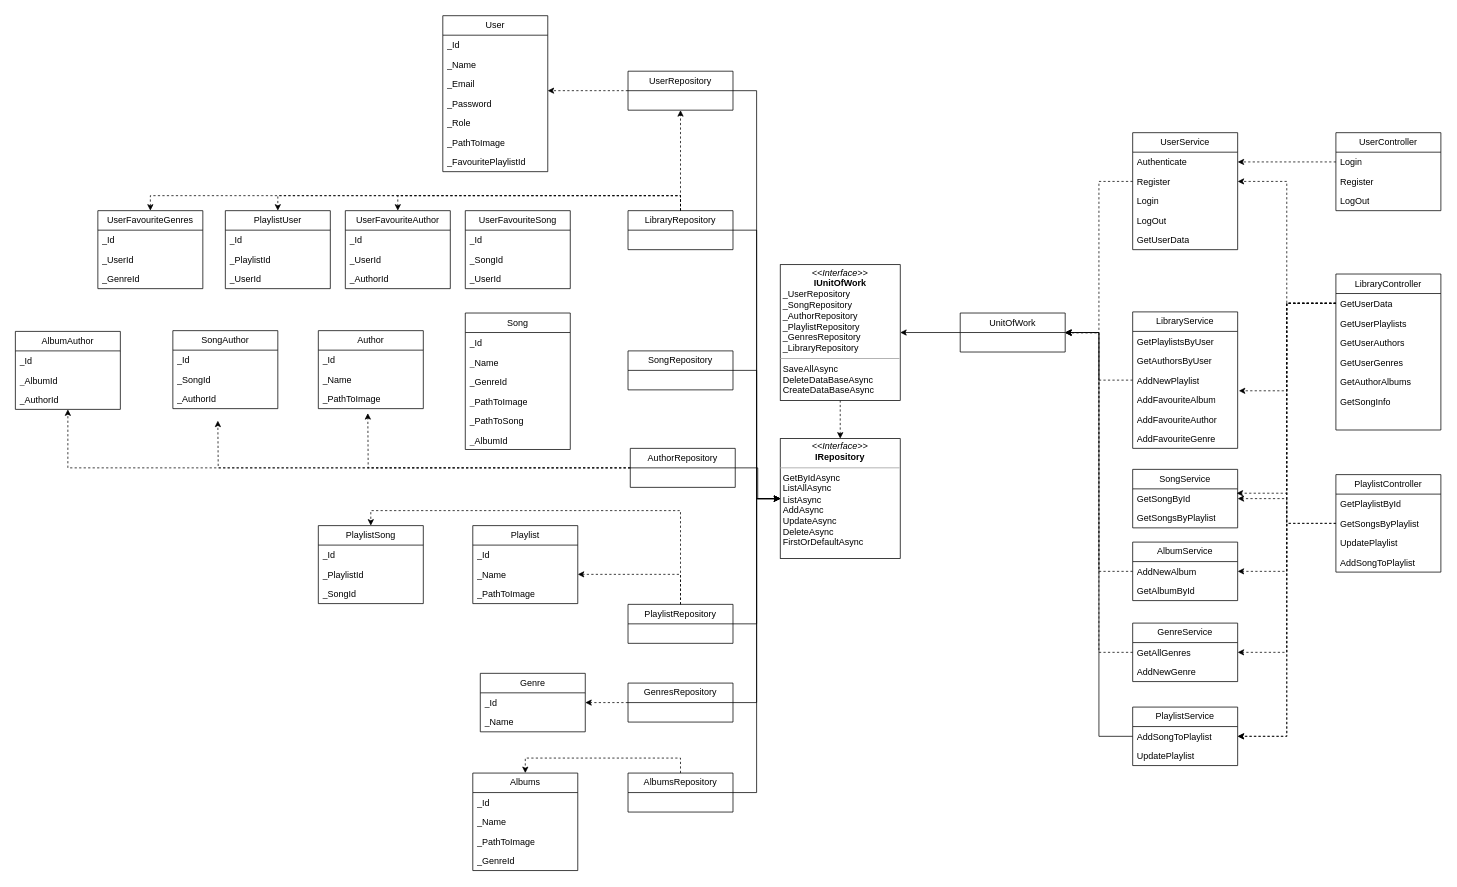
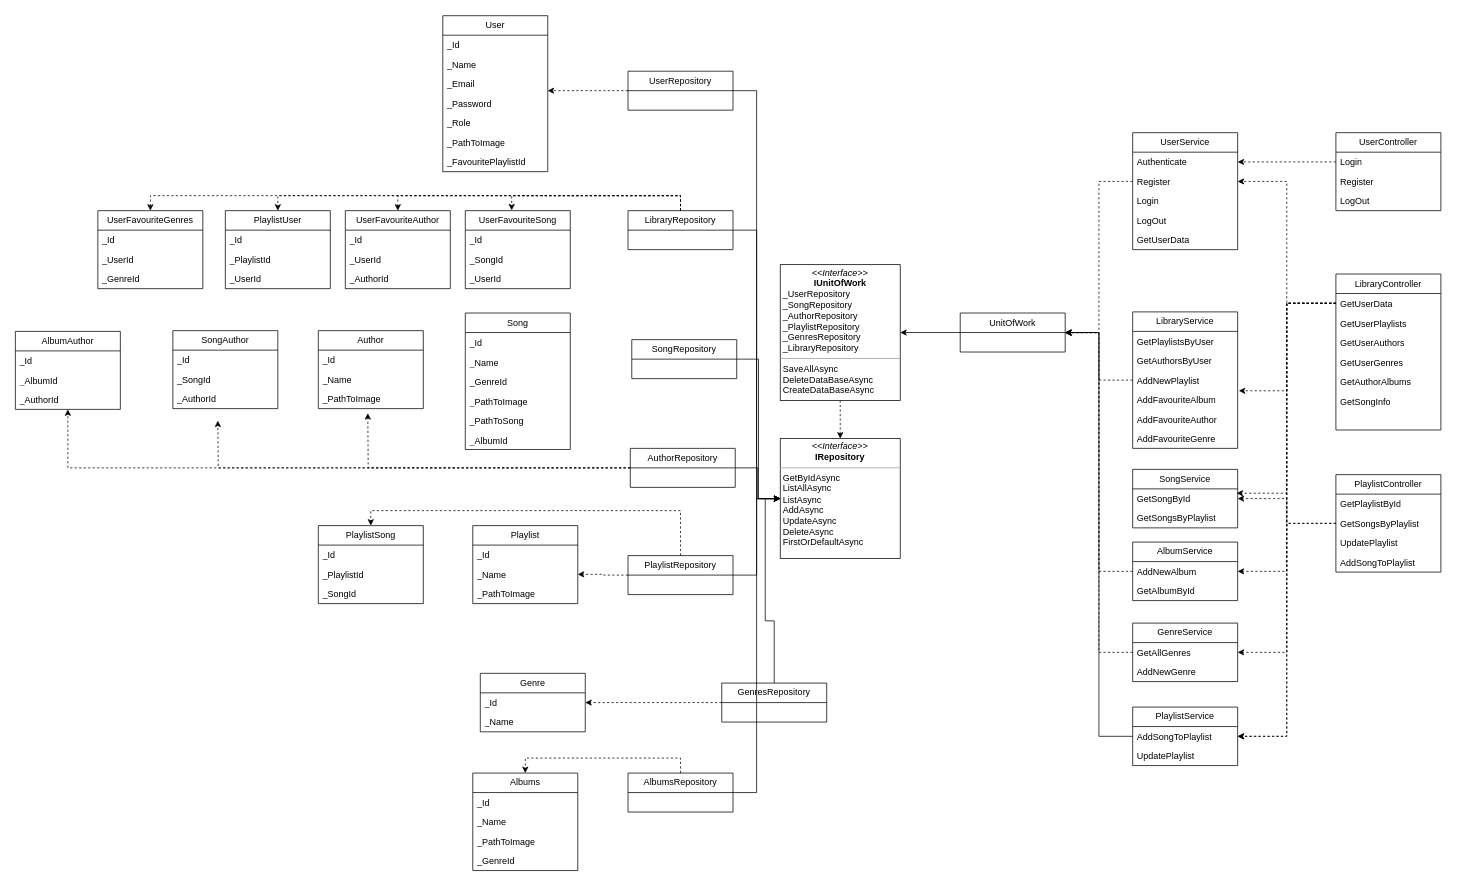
edge "LibraryRepository" -> "UserRepository": now "LibraryRepository" -> "UserFavouriteSong"
node "SongRepository": moved (681, 370) -> (684, 359)
node "PlaylistRepository": moved (681, 624) -> (681, 575)
node "GenresRepository": moved (681, 702) -> (774, 702)
